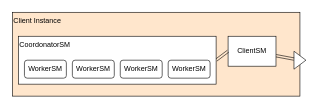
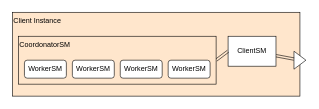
node "CoordonatorSM": fillcolor #ffffff -> #ffe6cc
